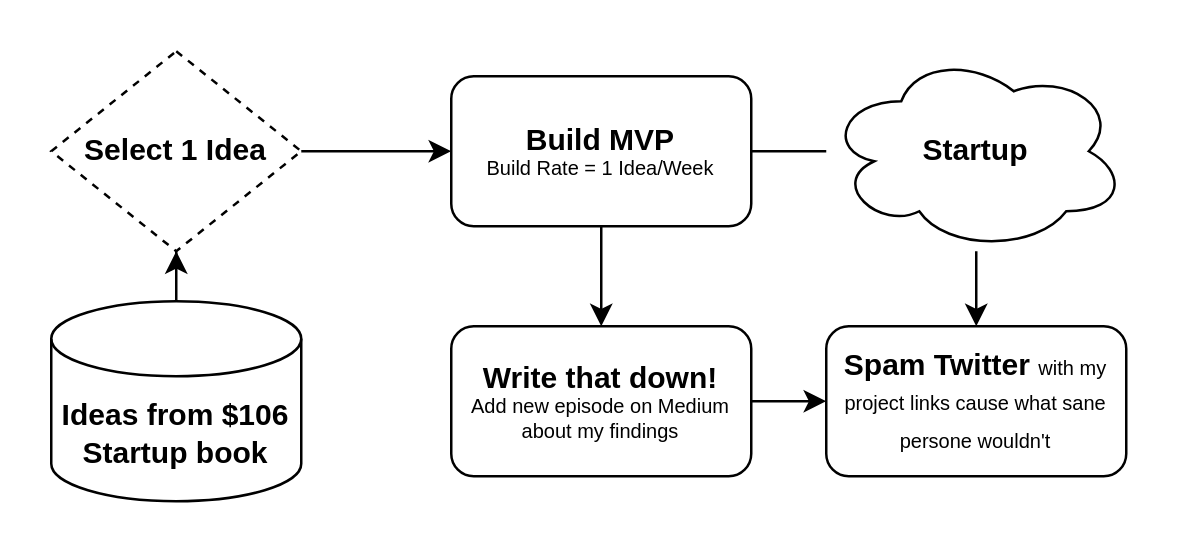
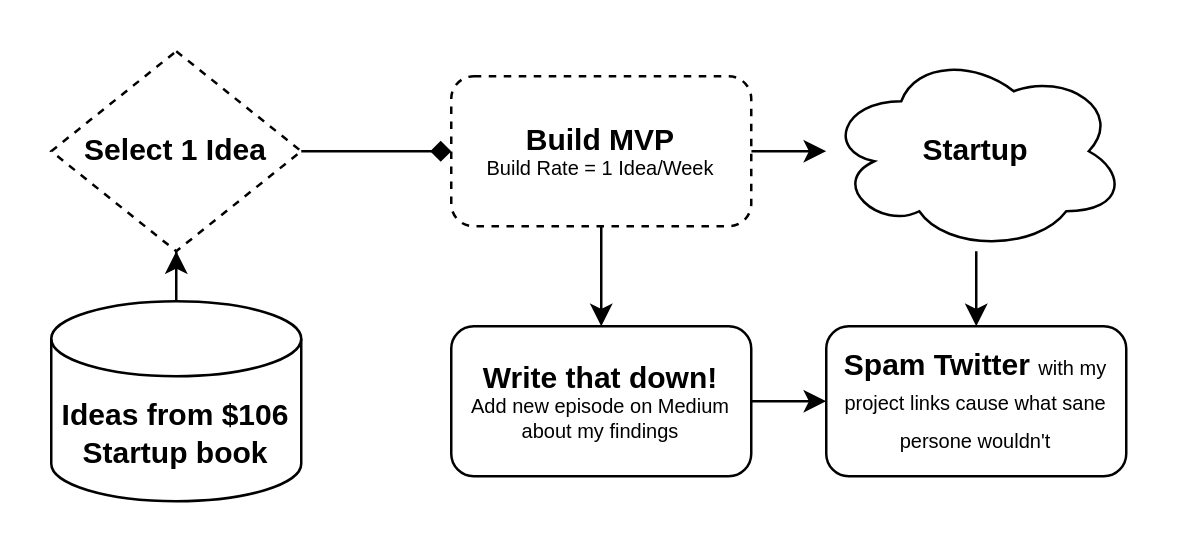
edge "Select 1 Idea" -> "Build MVP Build Rate = 1 Idea/Week": arrowhead classic -> diamond
node "Build MVP Build Rate = 1 Idea/Week": style solid -> dashed
edge "Build MVP Build Rate = 1 Idea/Week" -- "Startup": arrowhead none -> classic
